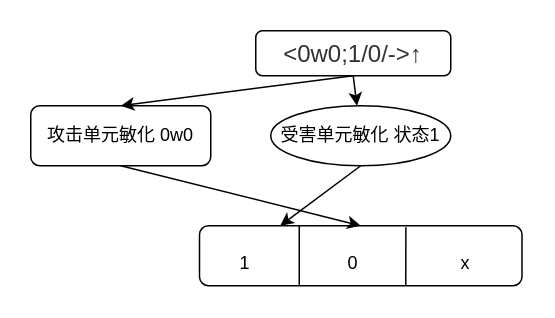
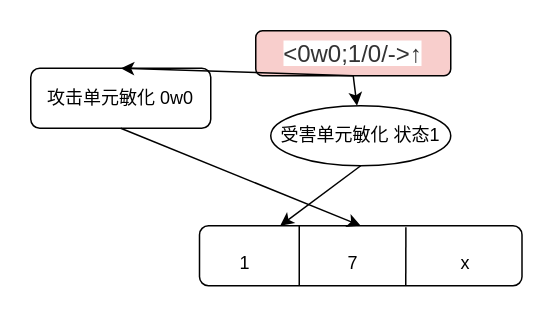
node "<0w0;1/0/->↑": fillcolor #ffffff -> #f8cecc
node "攻击单元敏化 0w0": moved (121, 136) -> (121, 98)
node "0": label "0" -> "7"
